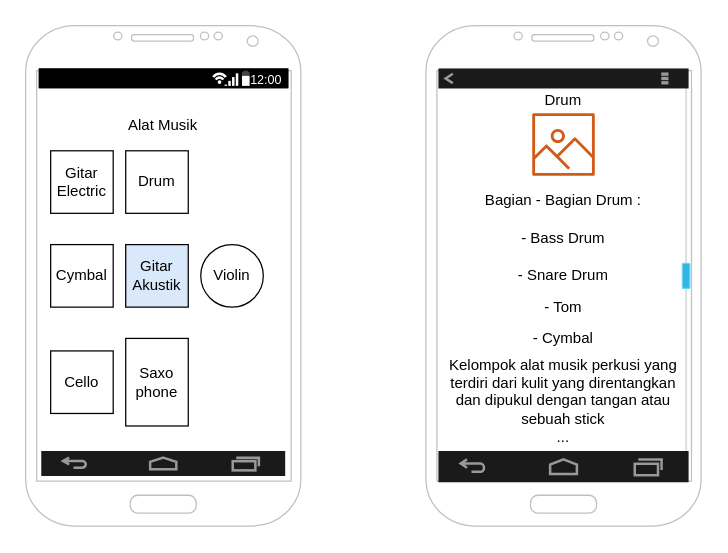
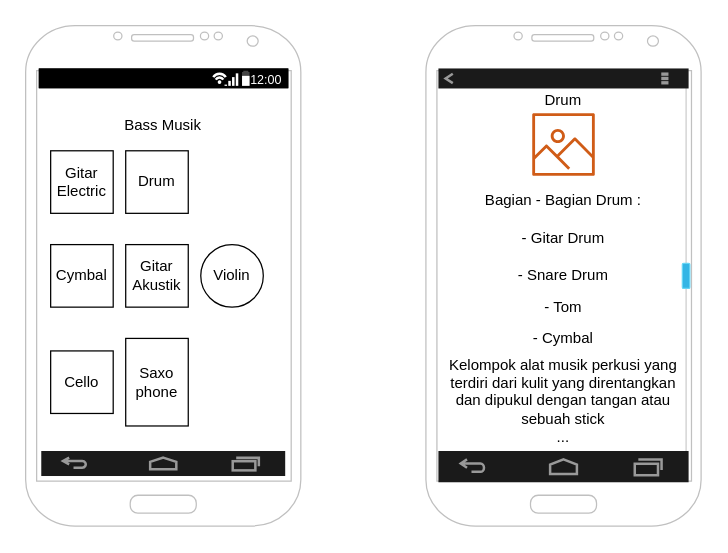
node "Alat Musik": label "Alat Musik" -> "Bass Musik"
node "- Bass Drum": label "- Bass Drum" -> "- Gitar Drum"
node "Gitar Akustik": fillcolor #dae8fc -> #ffffff
